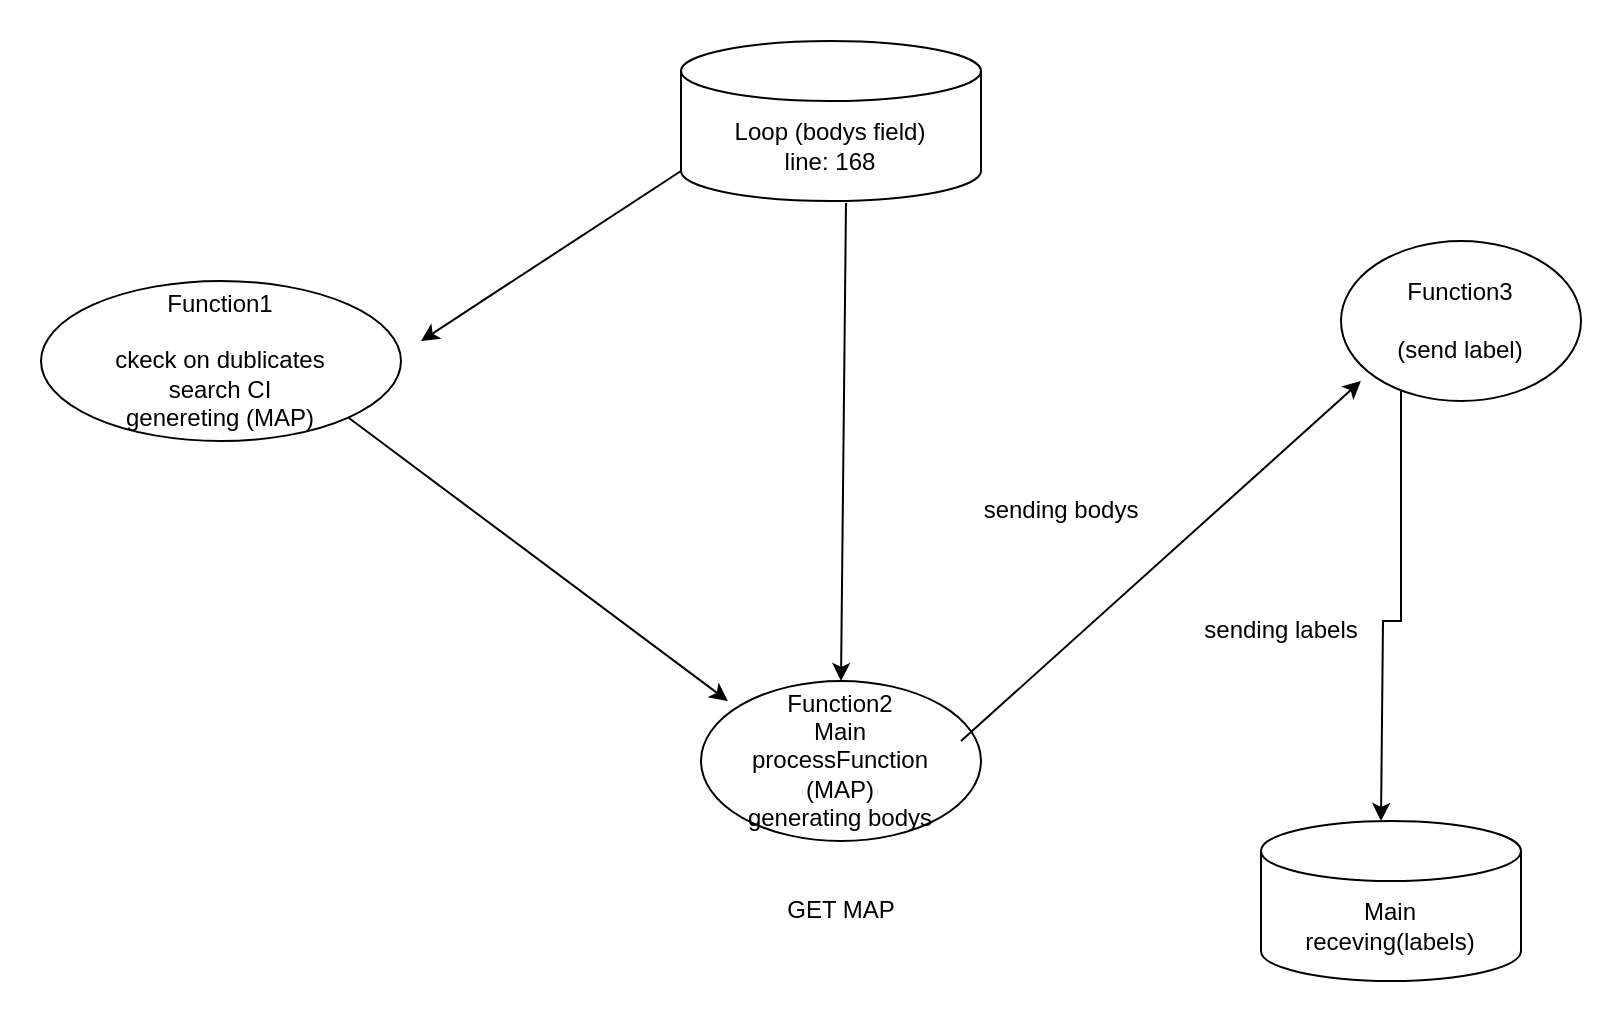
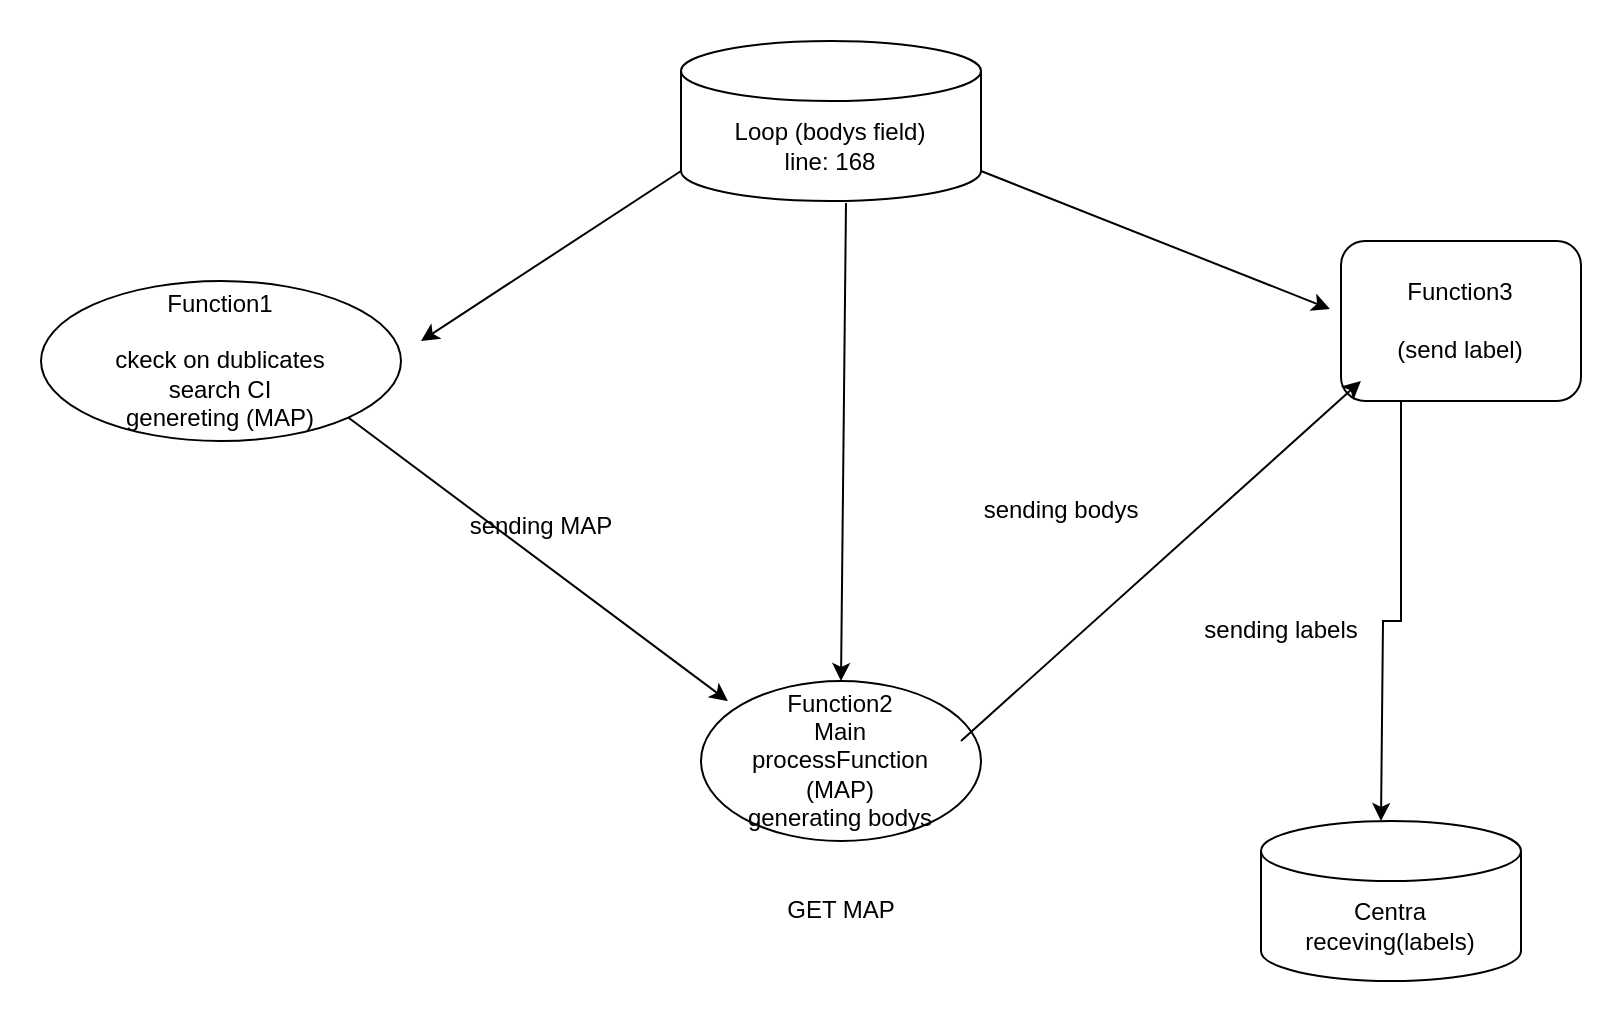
edge "Loop (bodys field) line: 168" -> "Function3 (send label)": added
node "Function3 (send label)": shape ellipse -> rounded rectangle
node "sending MAP": added
node "Main receving(labels)": label "Main receving(labels)" -> "Centra receving(labels)"
